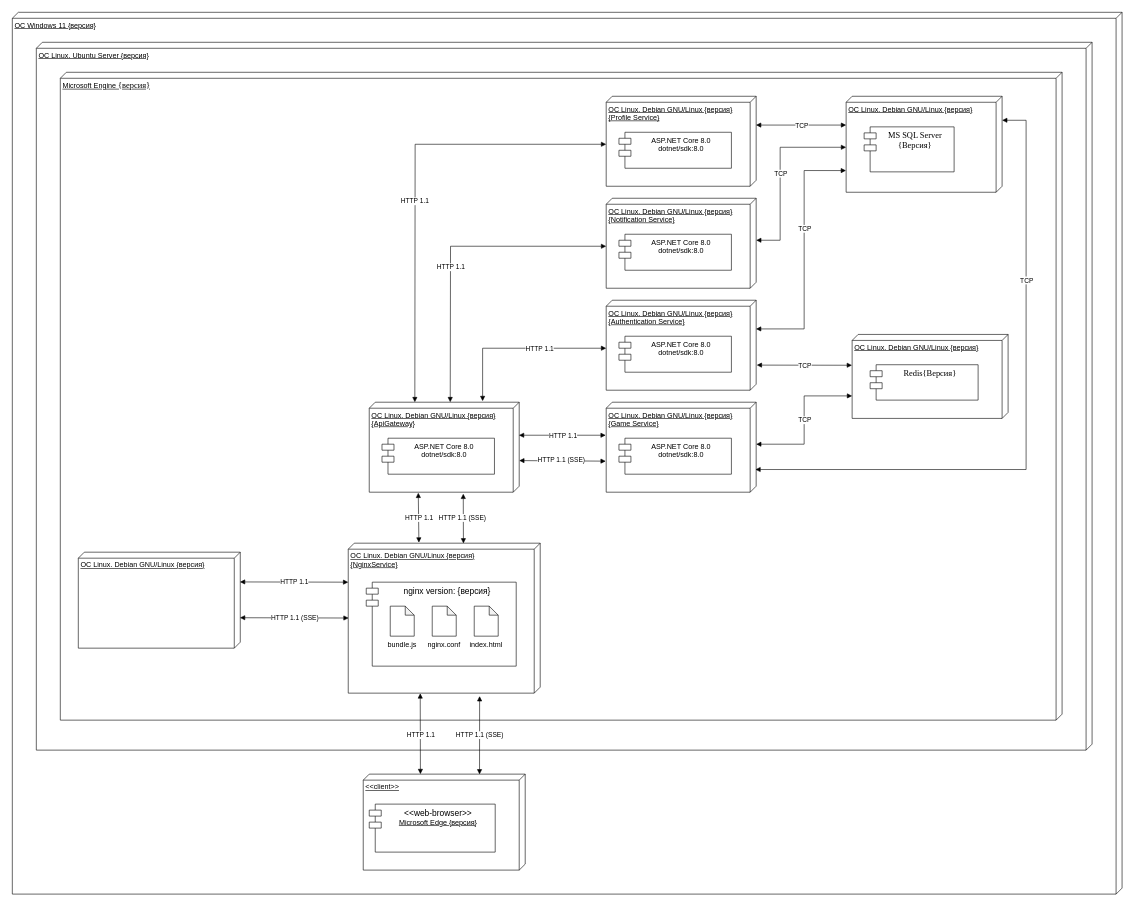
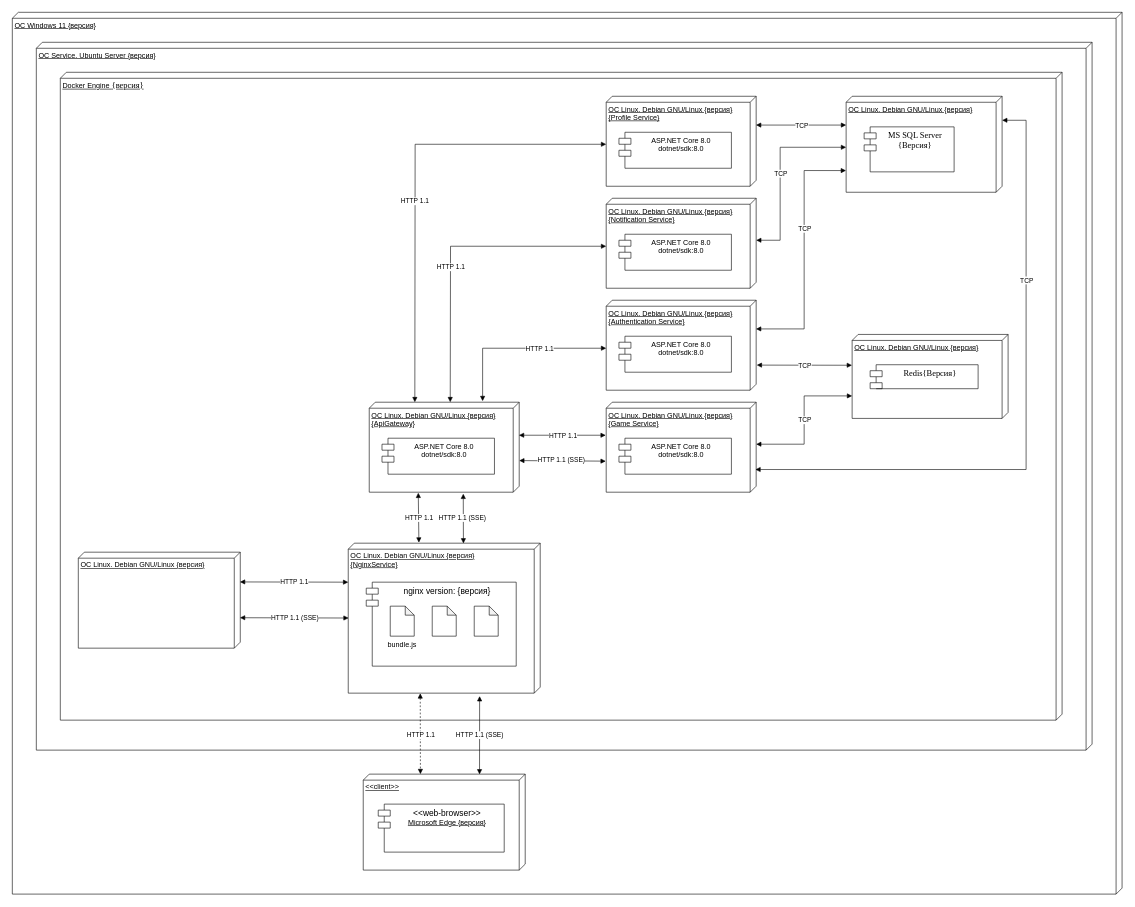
node "ОС Linux. Ubuntu Server {версия}": label "ОС Linux. Ubuntu Server {версия}" -> "ОС Service. Ubuntu Server {версия}"
node "Microsoft Engine {версия}": label "Microsoft Engine {версия}" -> "Docker Engine {версия}"
node "Redis{Версия}": size 108x35 -> 108x24
node "nginx.conf": removed
node "index.html": removed
edge "ОС Linux. Debian GNU/Linux {версия} {NginxService}" -- "<<client>>": style solid -> dashed
node "<<web-browser>> Microsoft Edge {версия}": moved (432, 828) -> (441, 828)
